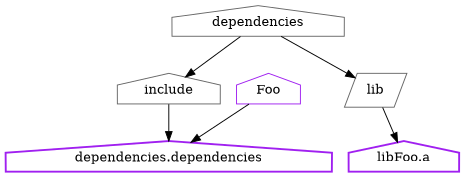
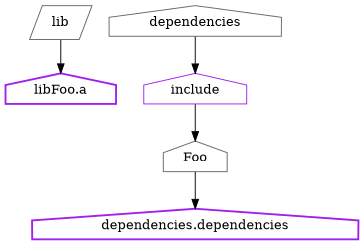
edge "dependencies" -> "lib": removed
node "include": color gray40 -> purple
node "Foo": color purple -> gray40
edge "include" -> "dependencies.dependencies": now "include" -> "Foo"
